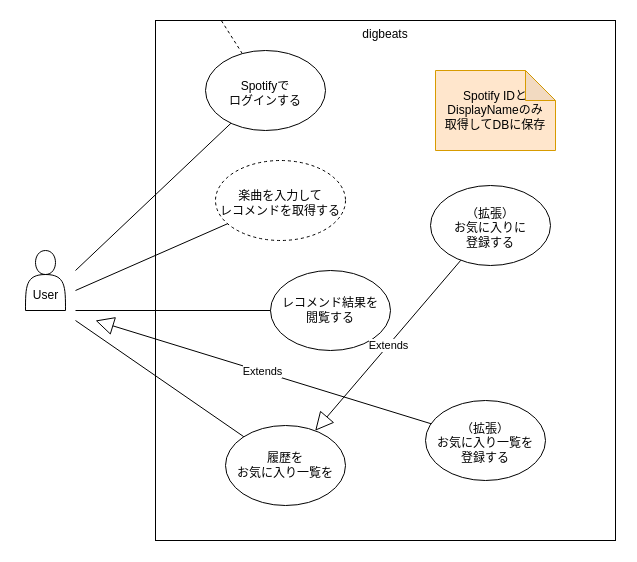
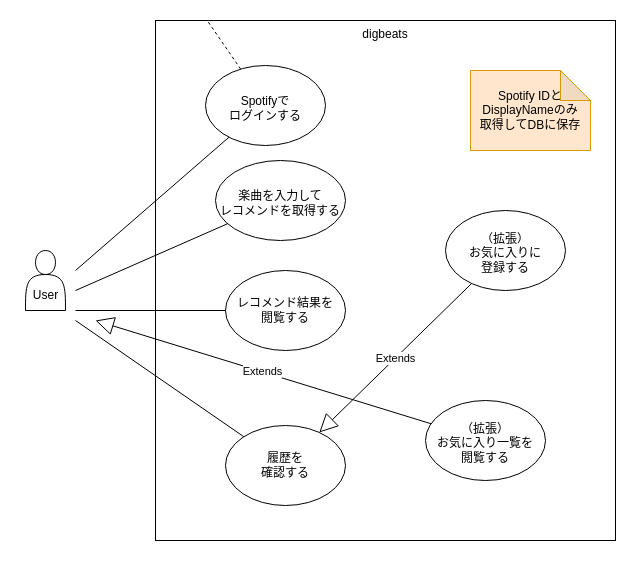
node "Spotifyで ログインする": moved (266, 91) -> (266, 106)
node "Spotify IDとDisplayNameのみ 取得してDBに保存": moved (496, 111) -> (531, 111)
node "楽曲を入力して レコメンドを取得する": style dashed -> solid
node "（拡張） お気に入りに 登録する": moved (491, 226) -> (506, 251)
node "レコメンド結果を 閲覧する": moved (331, 311) -> (286, 311)
node "（拡張） お気に入り一覧を 登録する": label "（拡張） お気に入り一覧を 登録する" -> "（拡張） お気に入り一覧を 閲覧する"
node "履歴を お気に入り一覧を": label "履歴を お気に入り一覧を" -> "履歴を 確認する"
